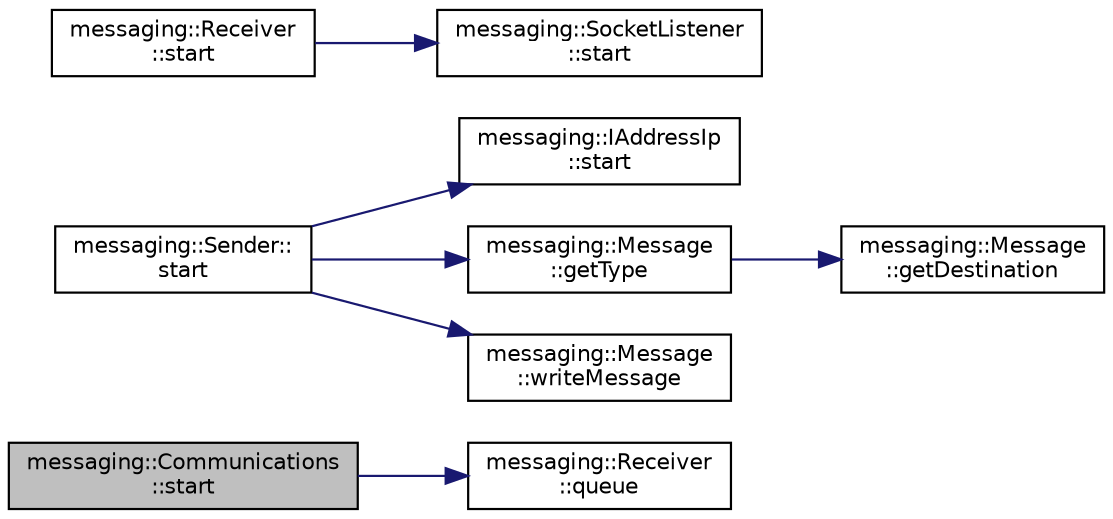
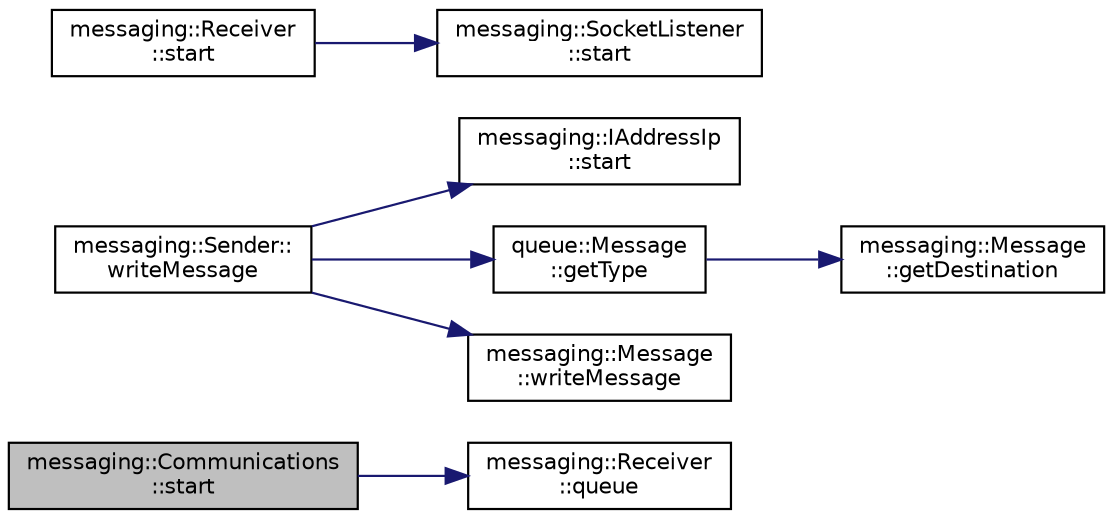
node "messaging::Sender:: start": label "messaging::Sender:: start" -> "messaging::Sender:: writeMessage"
node "messaging::Message ::getType": label "messaging::Message ::getType" -> "queue::Message ::getType"
